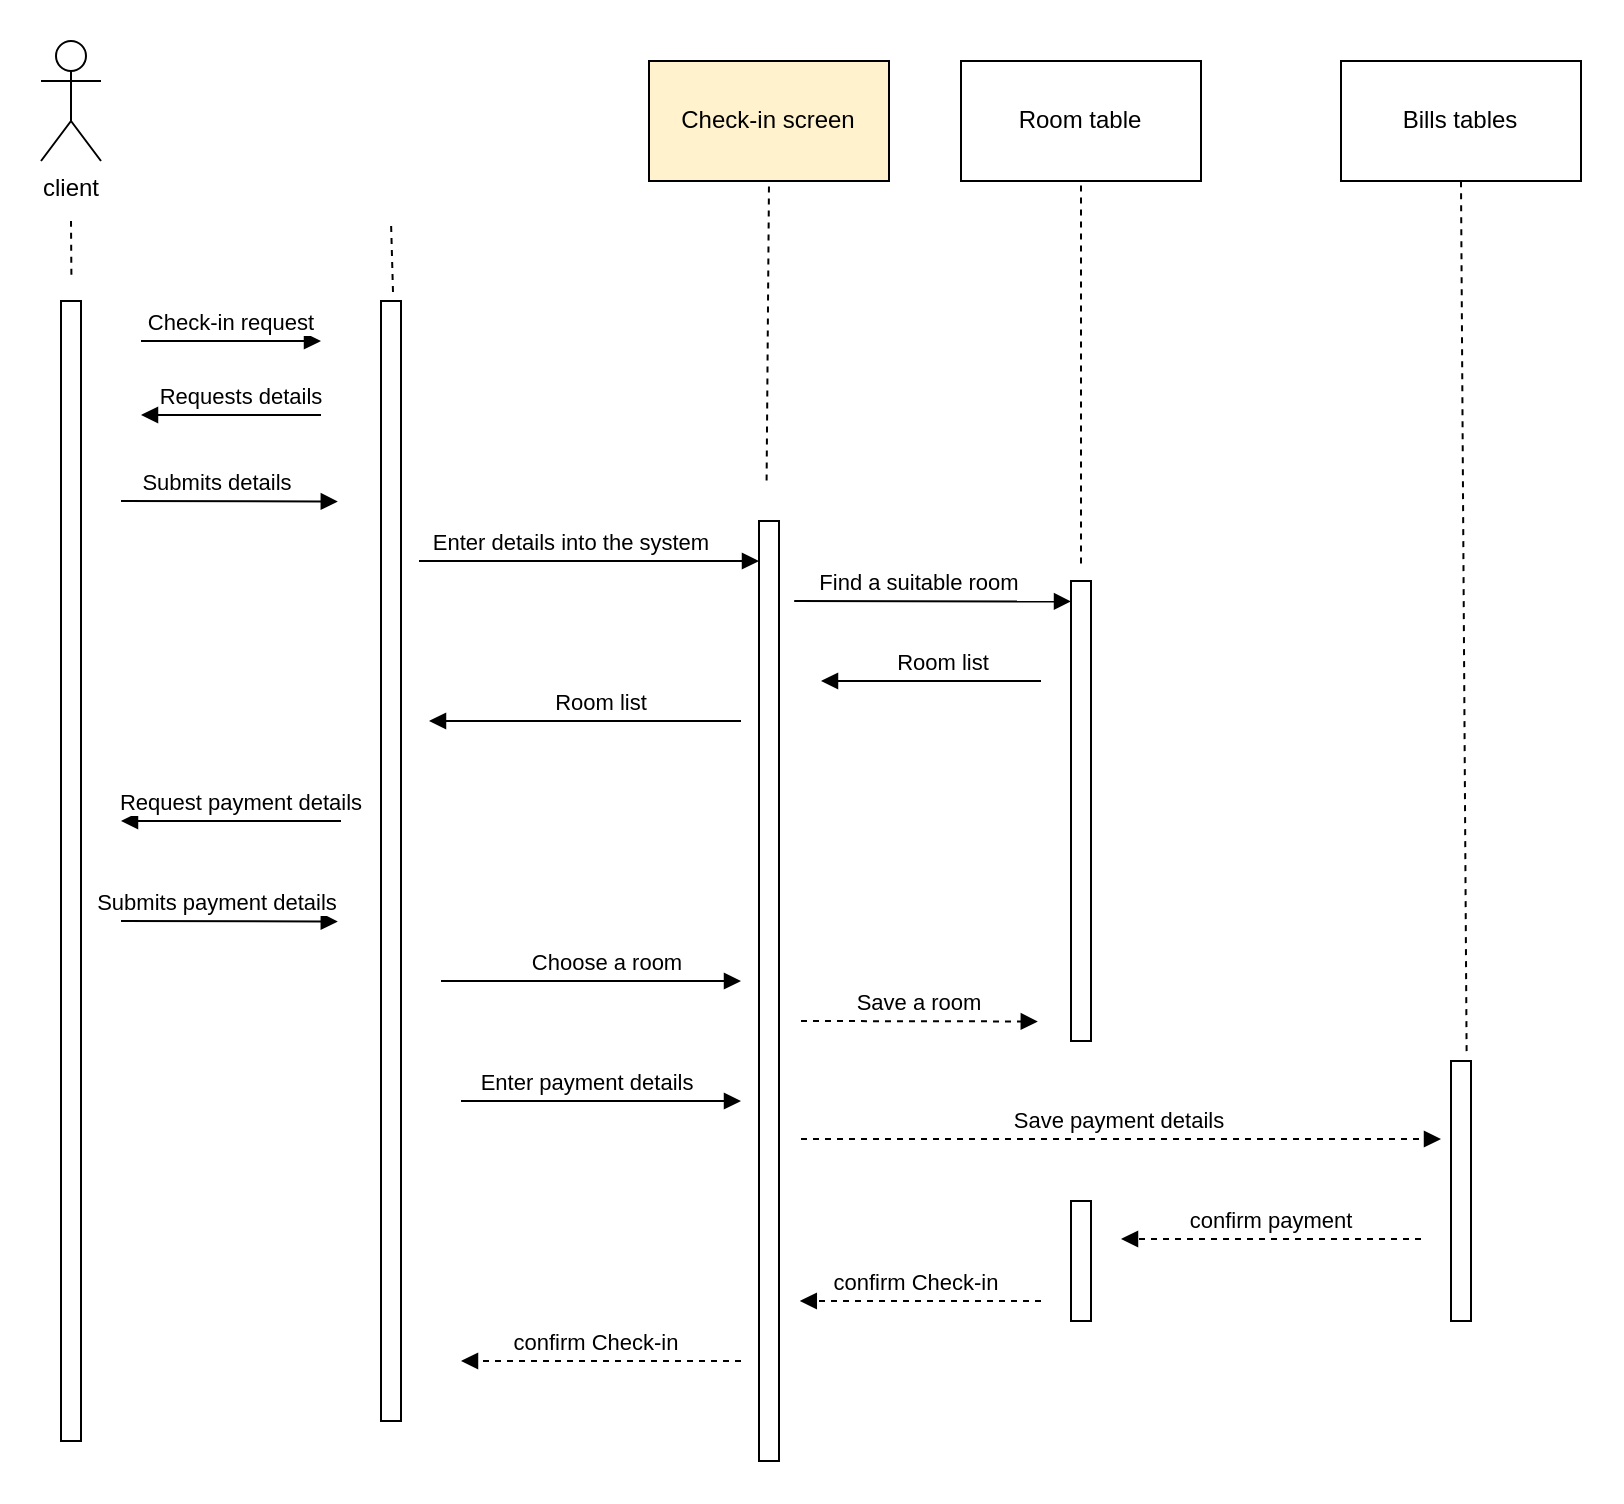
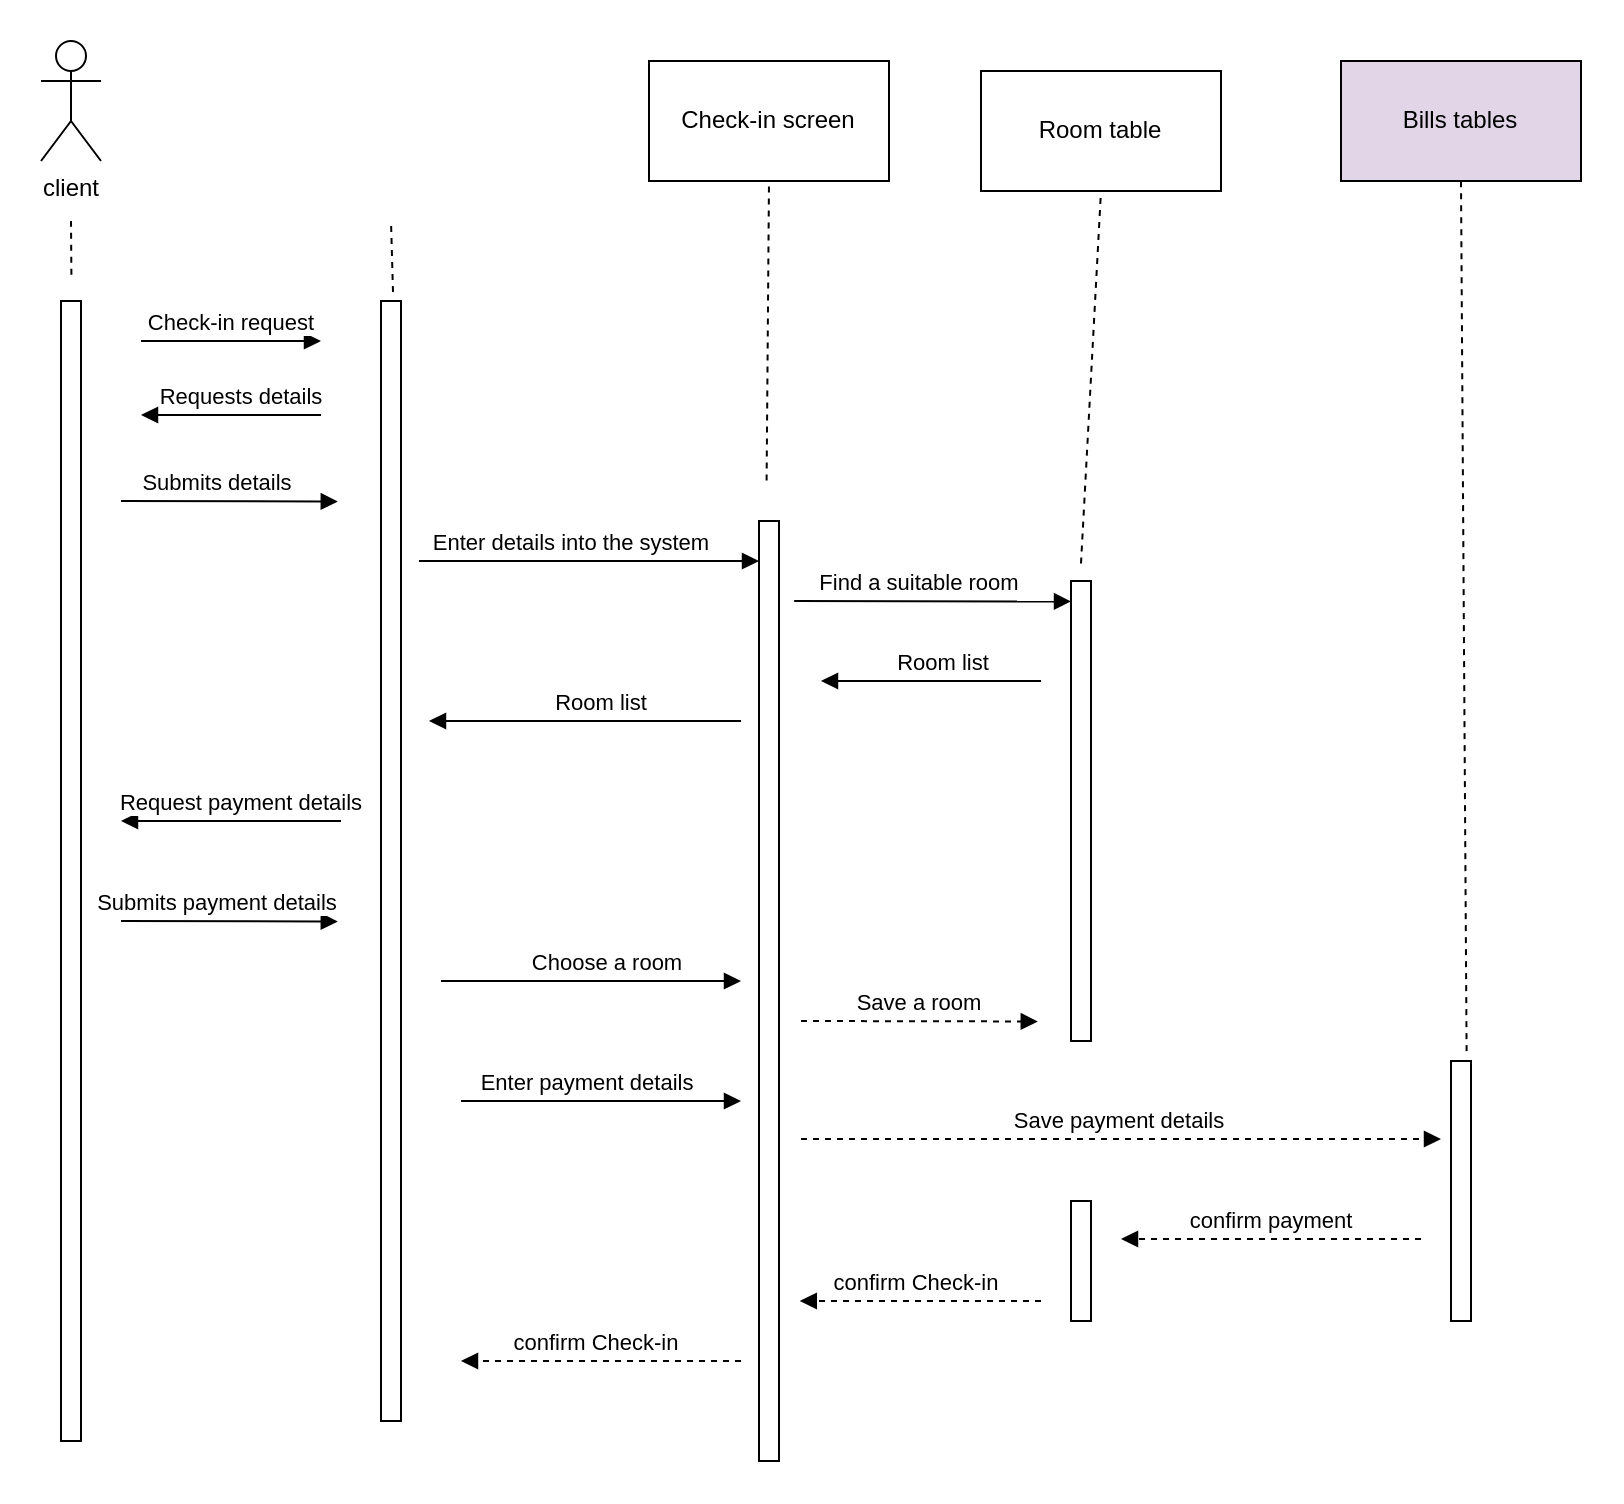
node "Check-in screen": fillcolor #fff2cc -> #ffffff
node "Room table": moved (1081, 121) -> (1101, 131)
node "Bills tables": fillcolor #ffffff -> #e1d5e7
